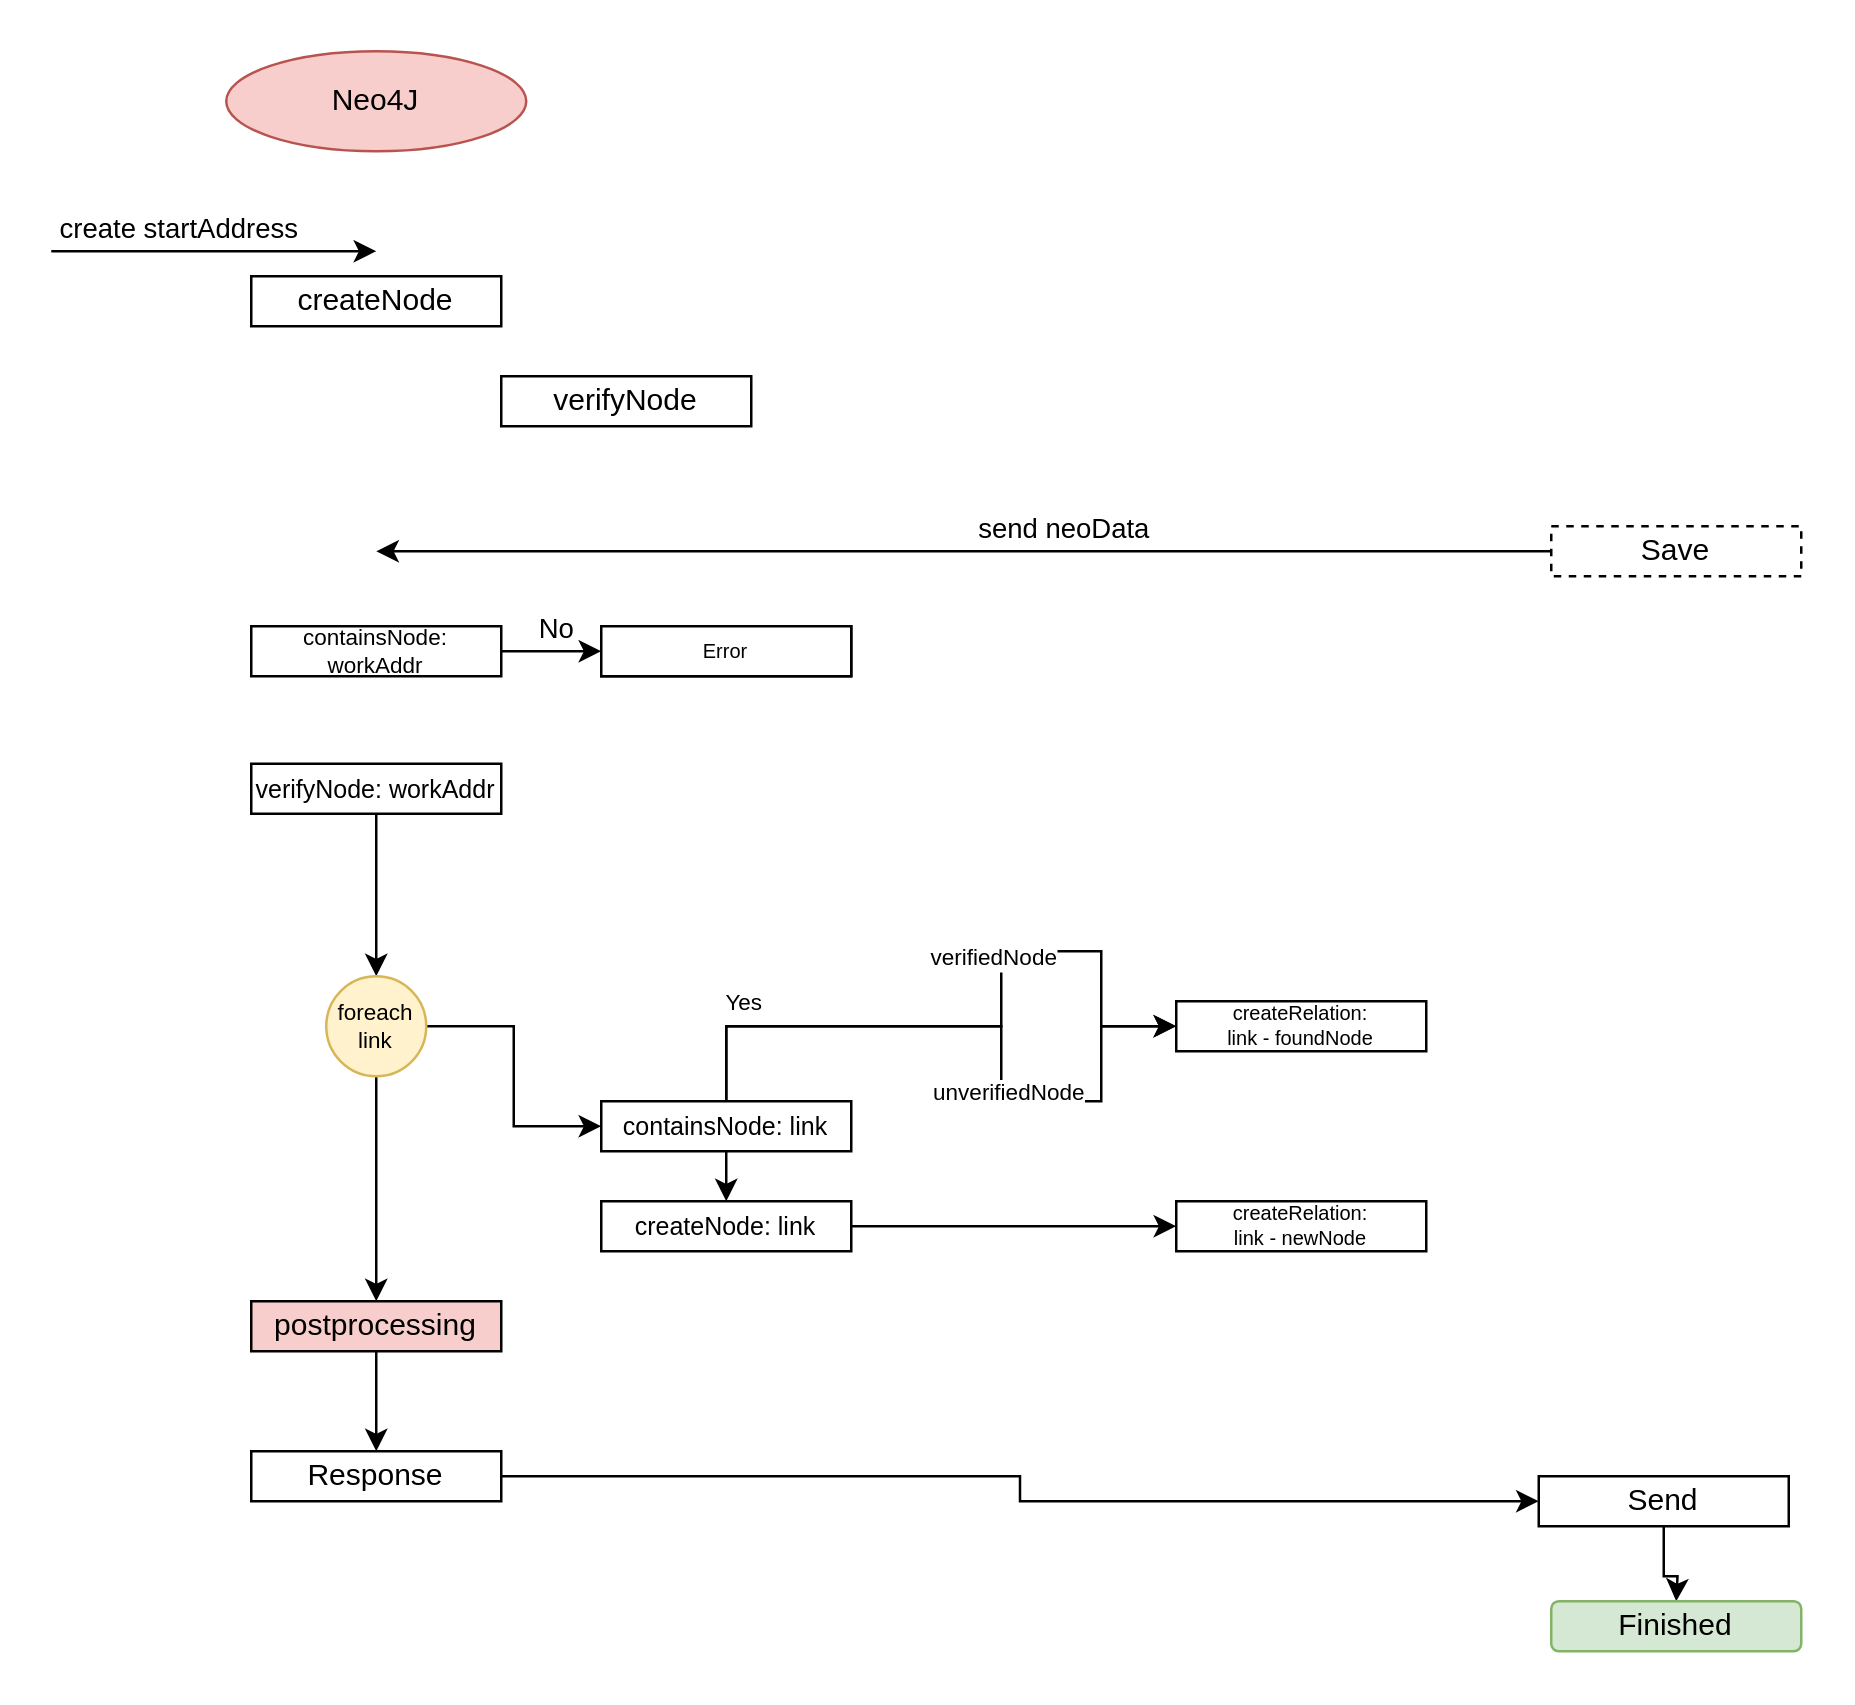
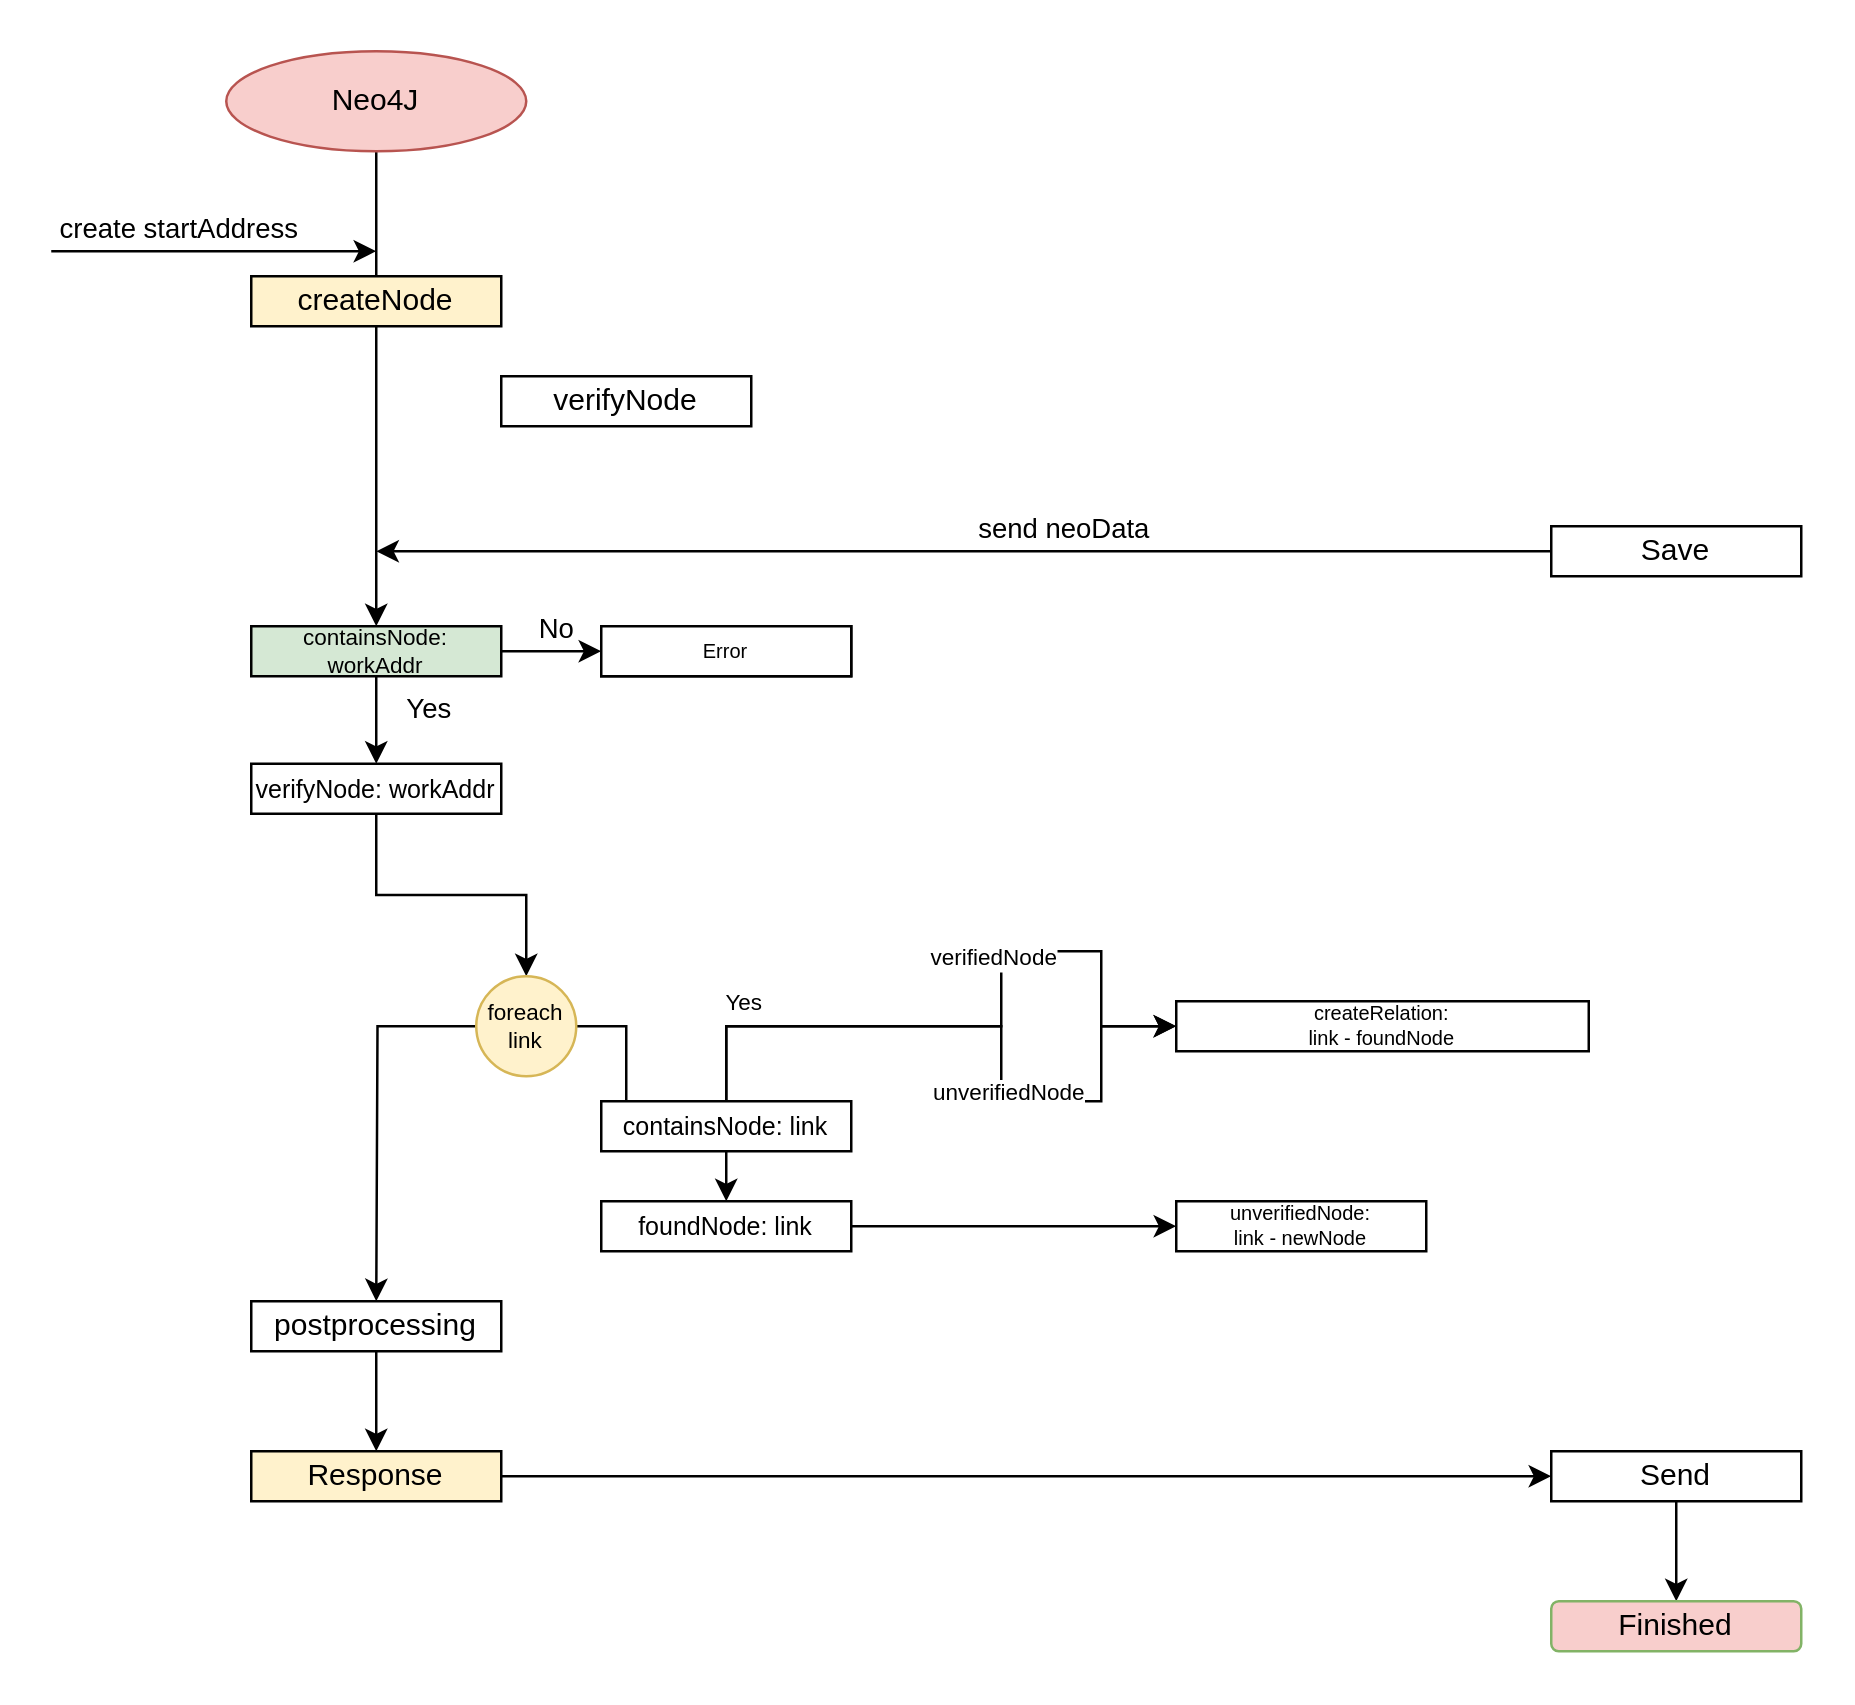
node "createNode": fillcolor #ffffff -> #fff2cc
edge "Neo4J" -> "containsNode: workAddr": added
node "Save": style dashed -> solid
node "containsNode: workAddr": fillcolor #ffffff -> #d5e8d4
edge "containsNode: workAddr" -> "verifyNode: workAddr": added, label "Yes"
node "foreach link": moved (376, 1026) -> (526, 1026)
node "createRelation: link - foundNode": size 250x50 -> 413x50
node "createNode: link": label "createNode: link" -> "foundNode: link"
node "createRelation: link - newNode": label "createRelation: link - newNode" -> "unverifiedNode: link - newNode"
node "postprocessing": fillcolor #f8cecc -> #ffffff
node "Response": fillcolor #ffffff -> #fff2cc
node "Send": moved (1664, 1501) -> (1676, 1476)
node "Finished": fillcolor #d5e8d4 -> #f8cecc
